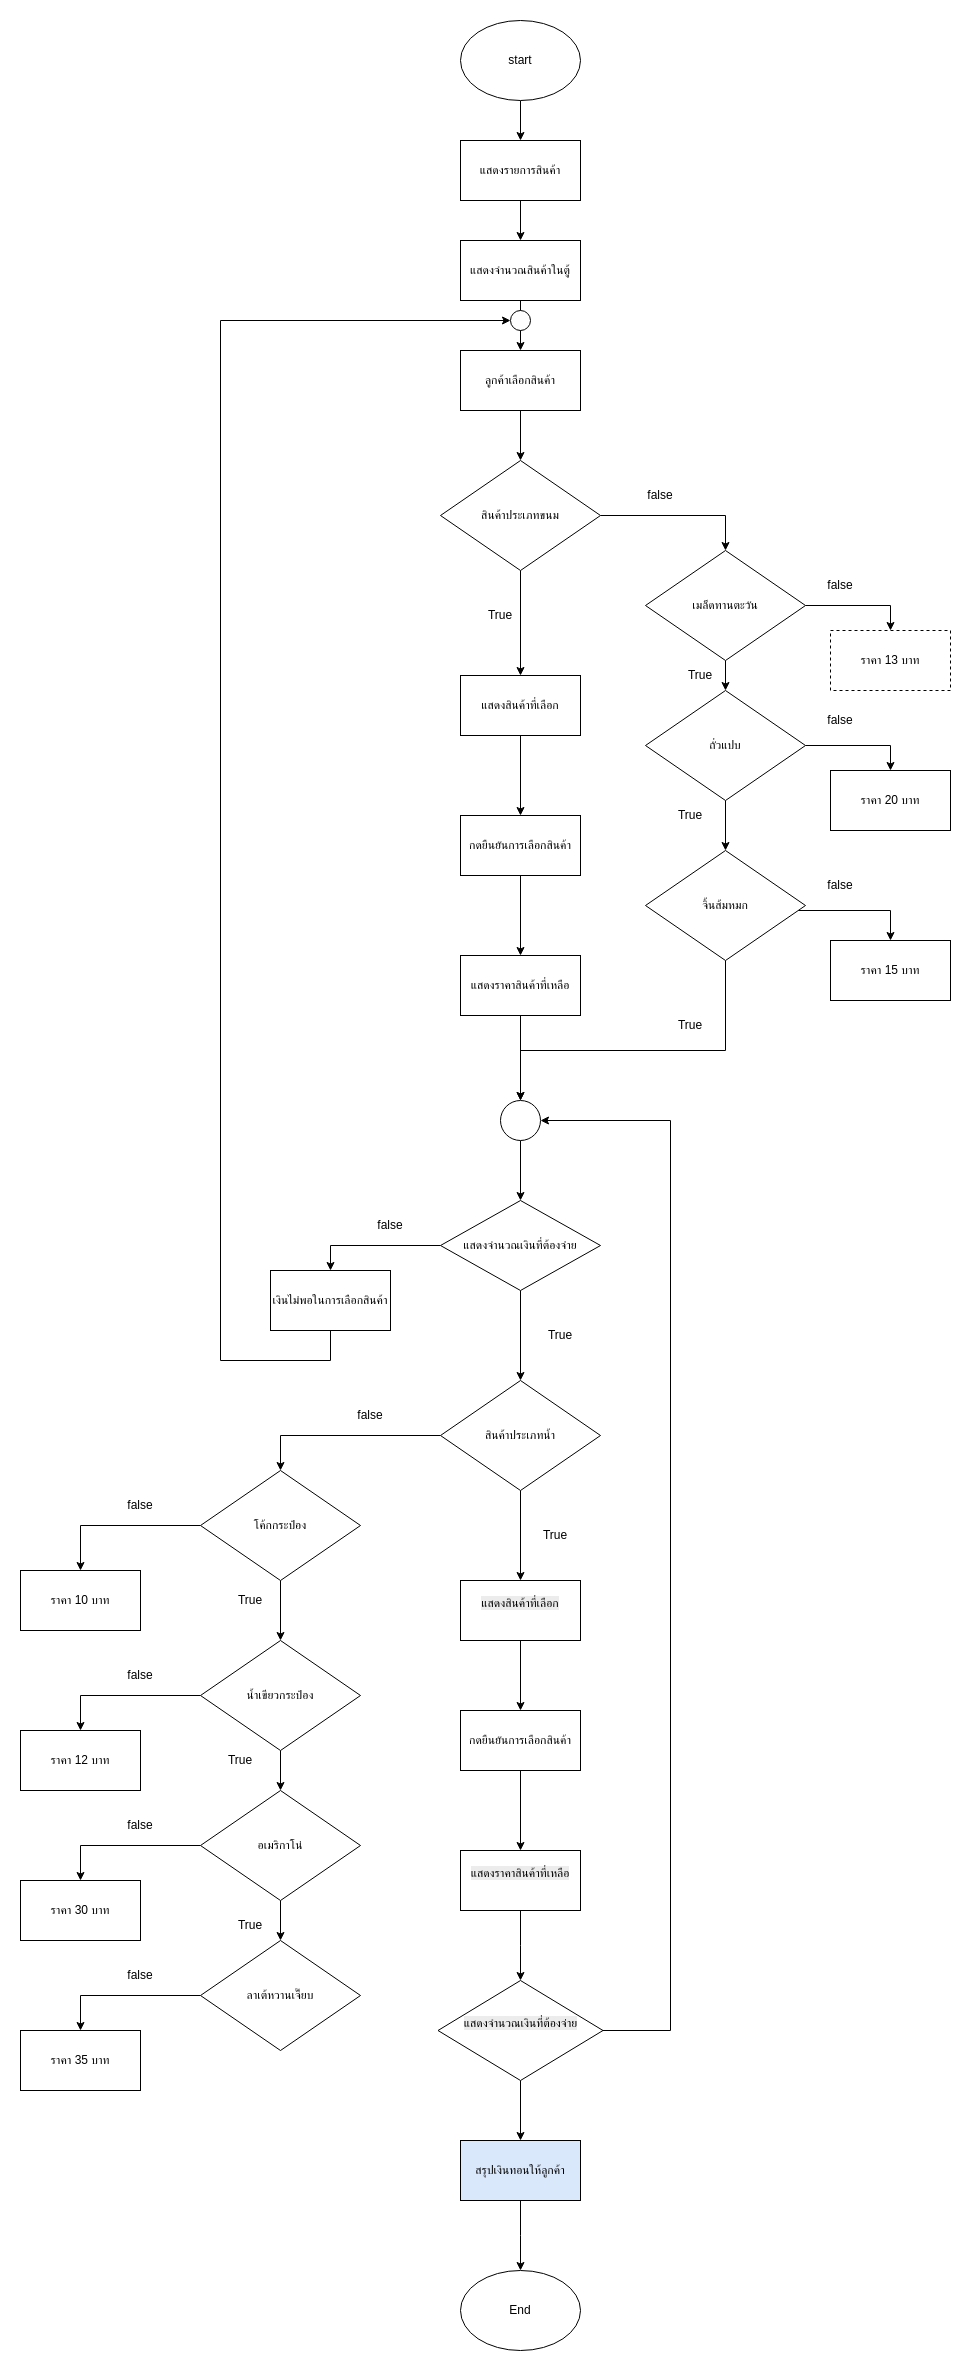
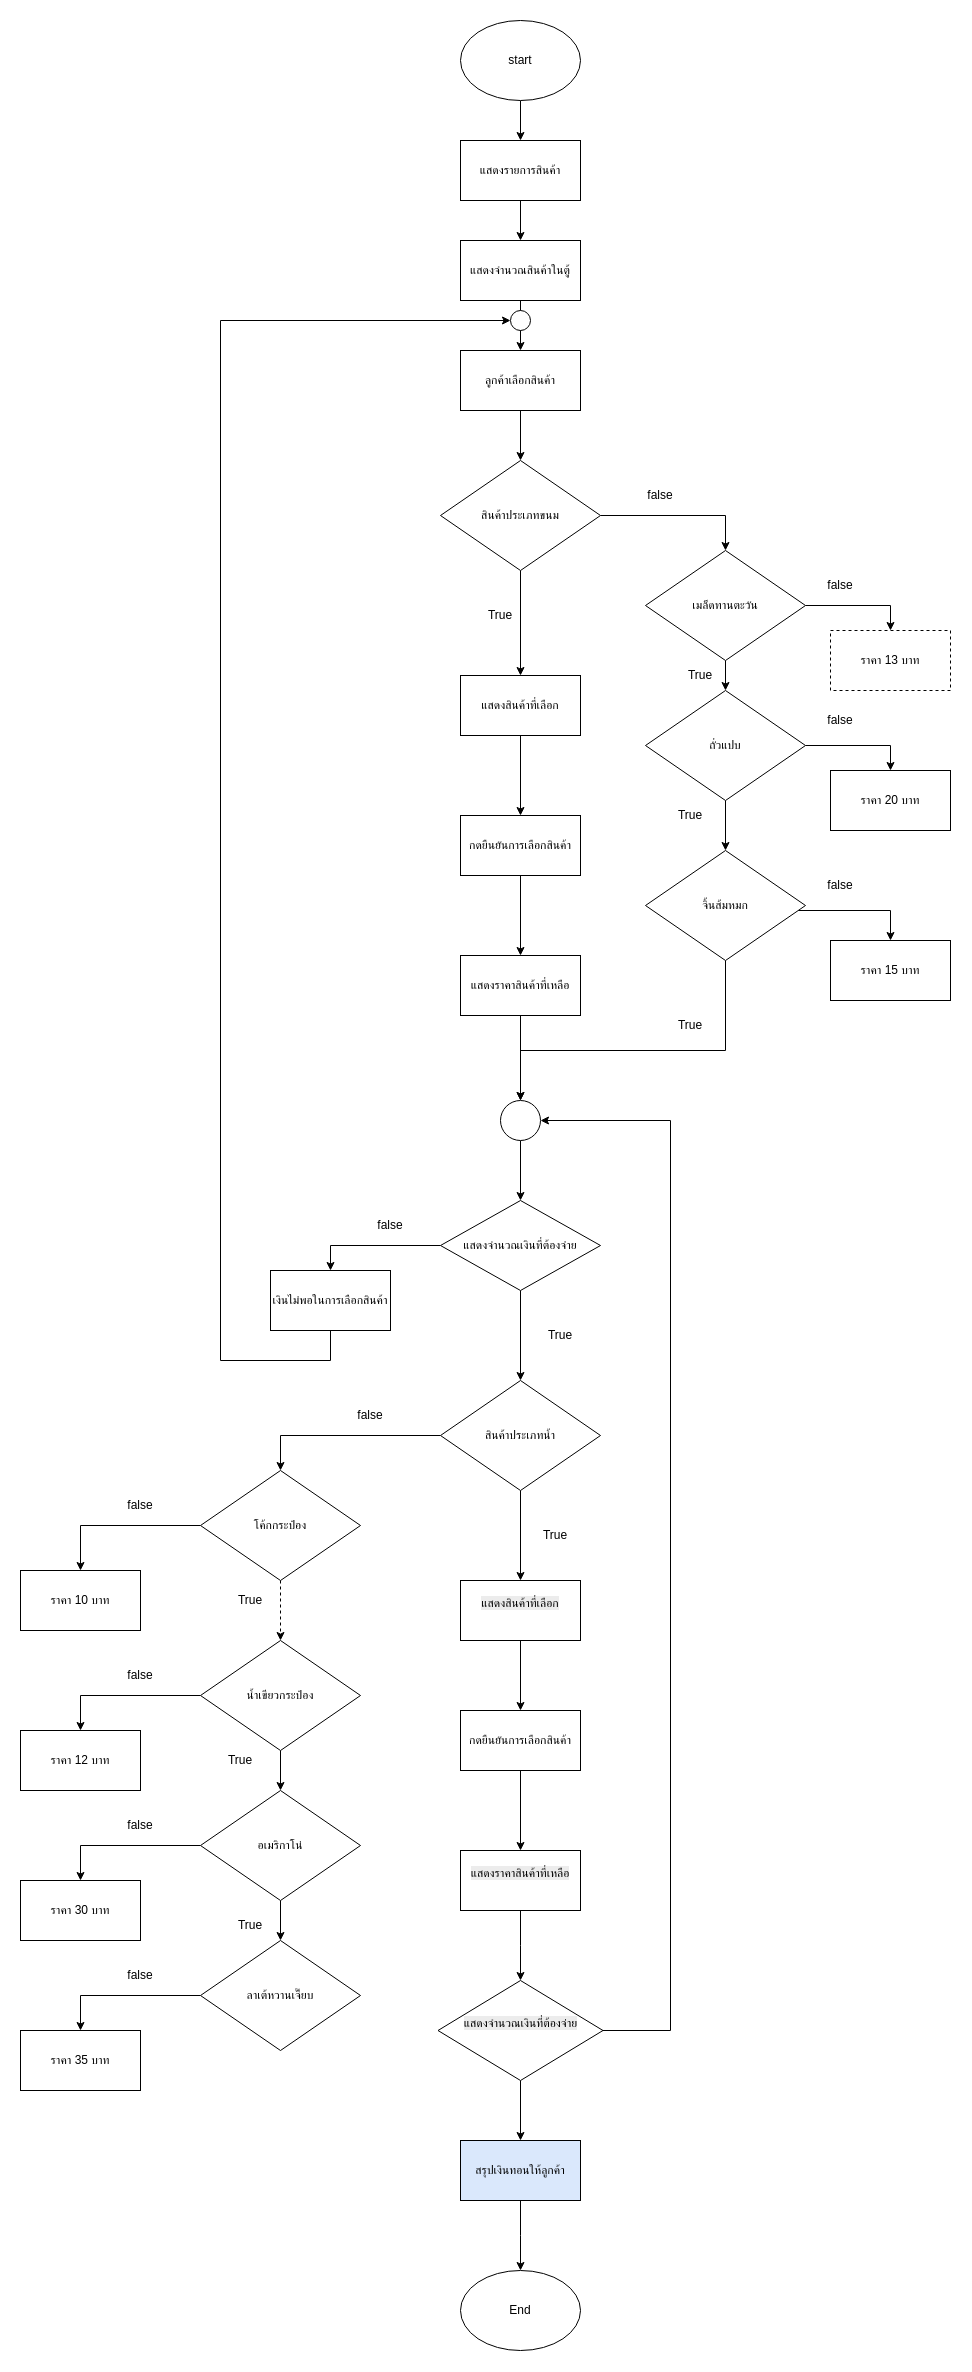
edge "โค้กกระป๋อง" -> "นํ้าเขียวกระป๋อง": style solid -> dashed
